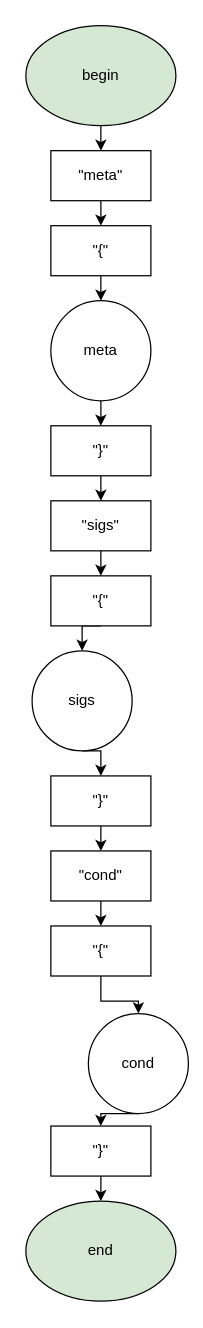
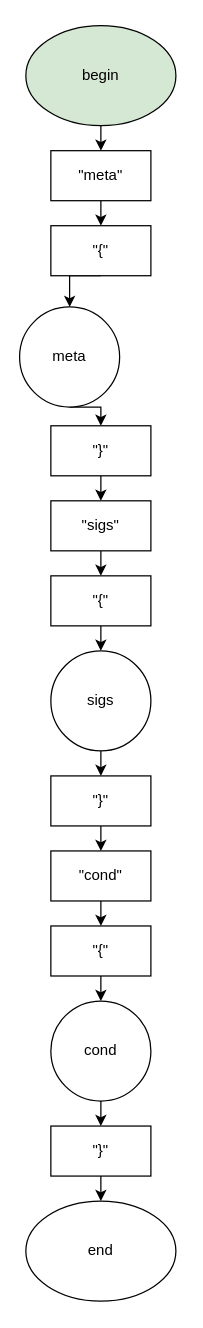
node "meta": moved (101, 351) -> (69, 357)
node "sigs": moved (82, 701) -> (101, 701)
node "cond": moved (138, 1063) -> (101, 1051)
node "end": fillcolor #d5e8d4 -> #ffffff
